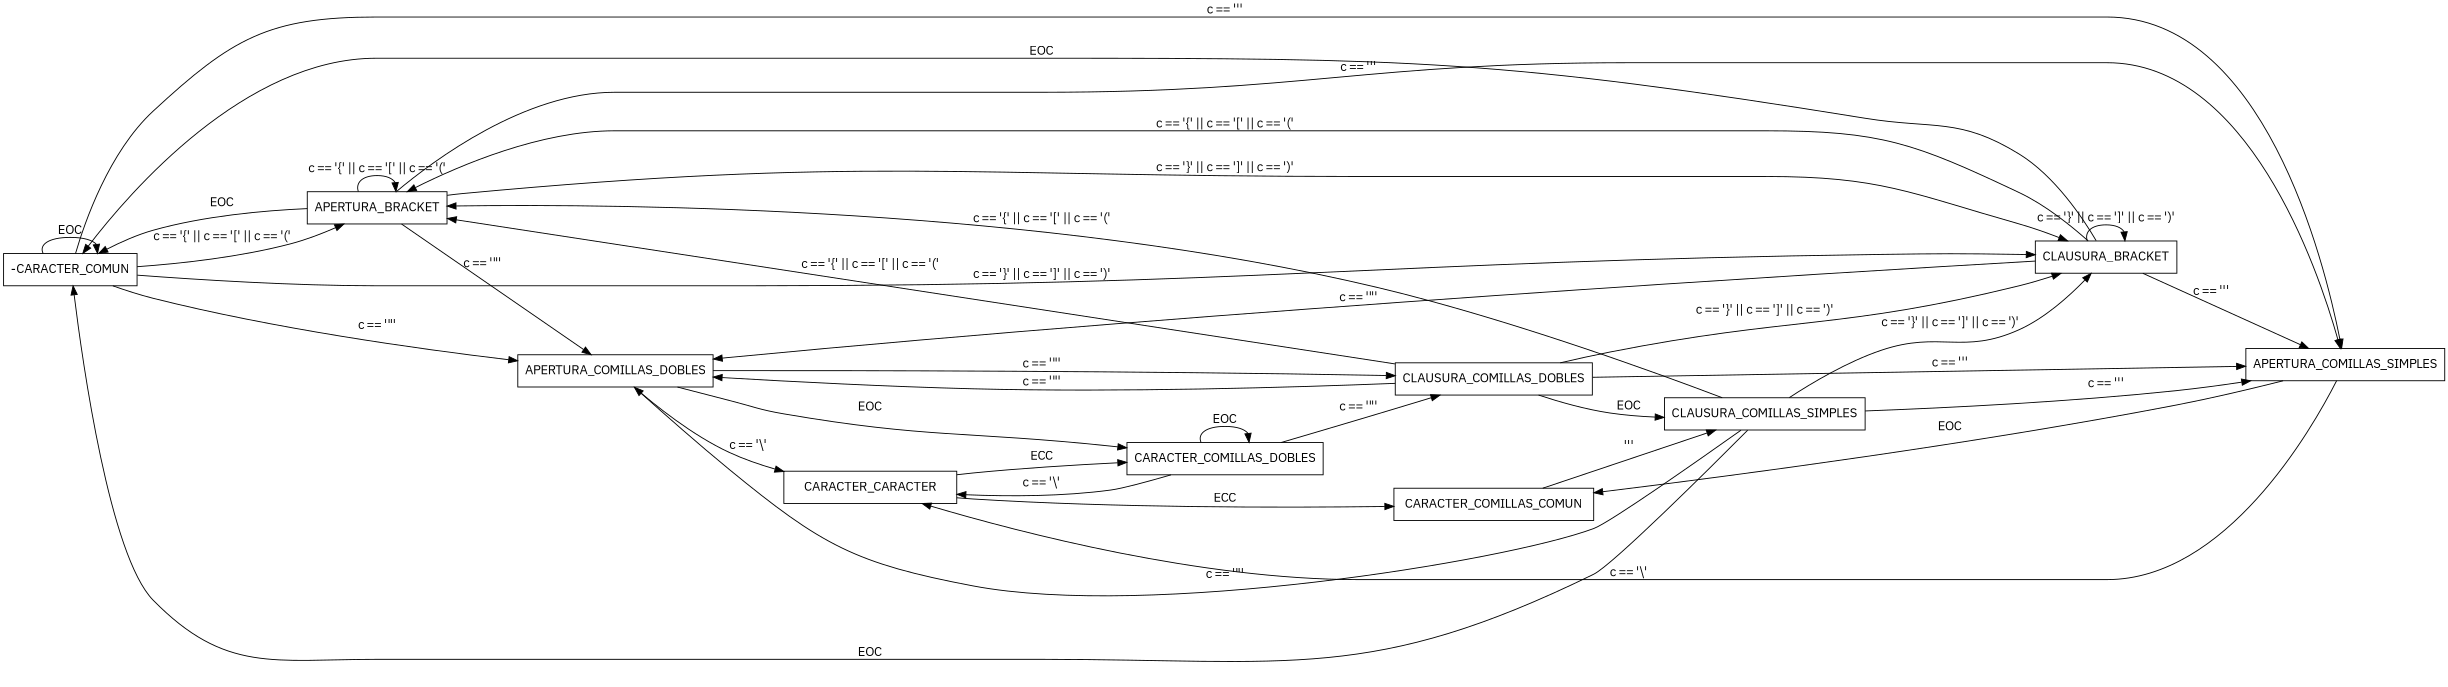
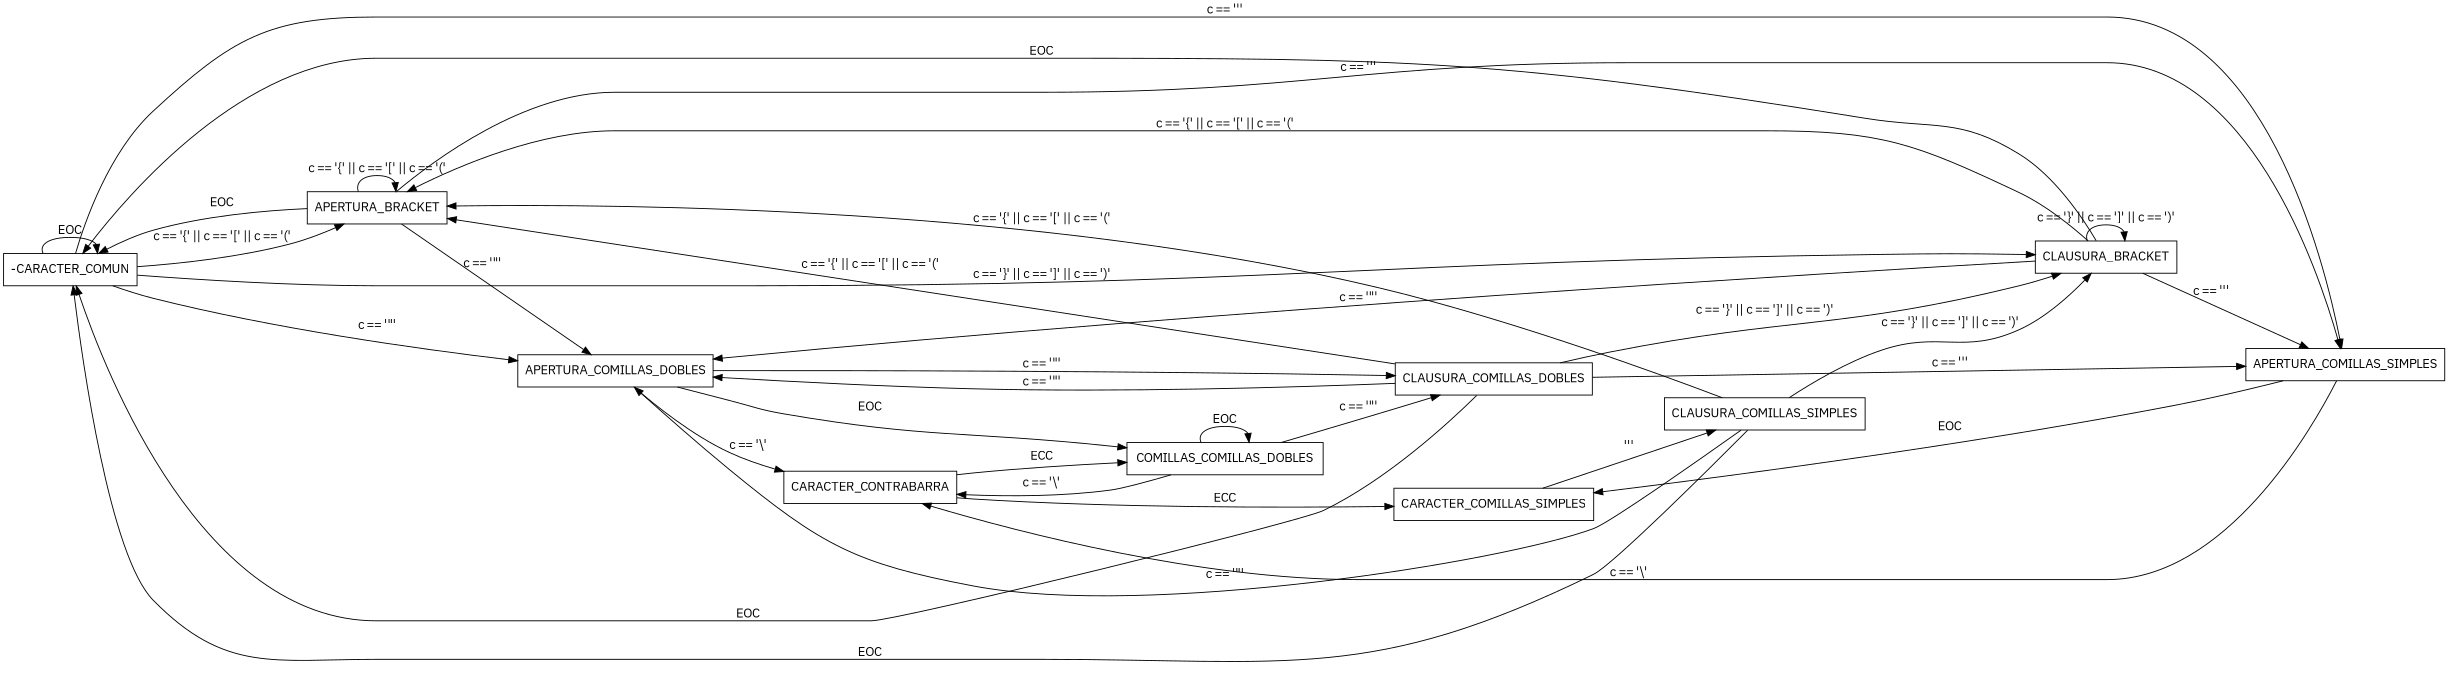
edge "APERTURA_BRACKET" -> "CLAUSURA_BRACKET": removed, label "c == '}' || c == ']' || c == ')'"
edge "CLAUSURA_COMILLAS_SIMPLES" -> "APERTURA_COMILLAS_SIMPLES": removed, label "c == '''"
edge "CLAUSURA_COMILLAS_DOBLES" -> "CLAUSURA_COMILLAS_SIMPLES": now "CLAUSURA_COMILLAS_DOBLES" -> "-CARACTER_COMUN"
node "CARACTER_COMILLAS_DOBLES": label "CARACTER_COMILLAS_DOBLES" -> "COMILLAS_COMILLAS_DOBLES"
node "CARACTER_CARACTER": label "CARACTER_CARACTER" -> "CARACTER_CONTRABARRA"
node "CARACTER_COMILLAS_COMUN": label "CARACTER_COMILLAS_COMUN" -> "CARACTER_COMILLAS_SIMPLES"
